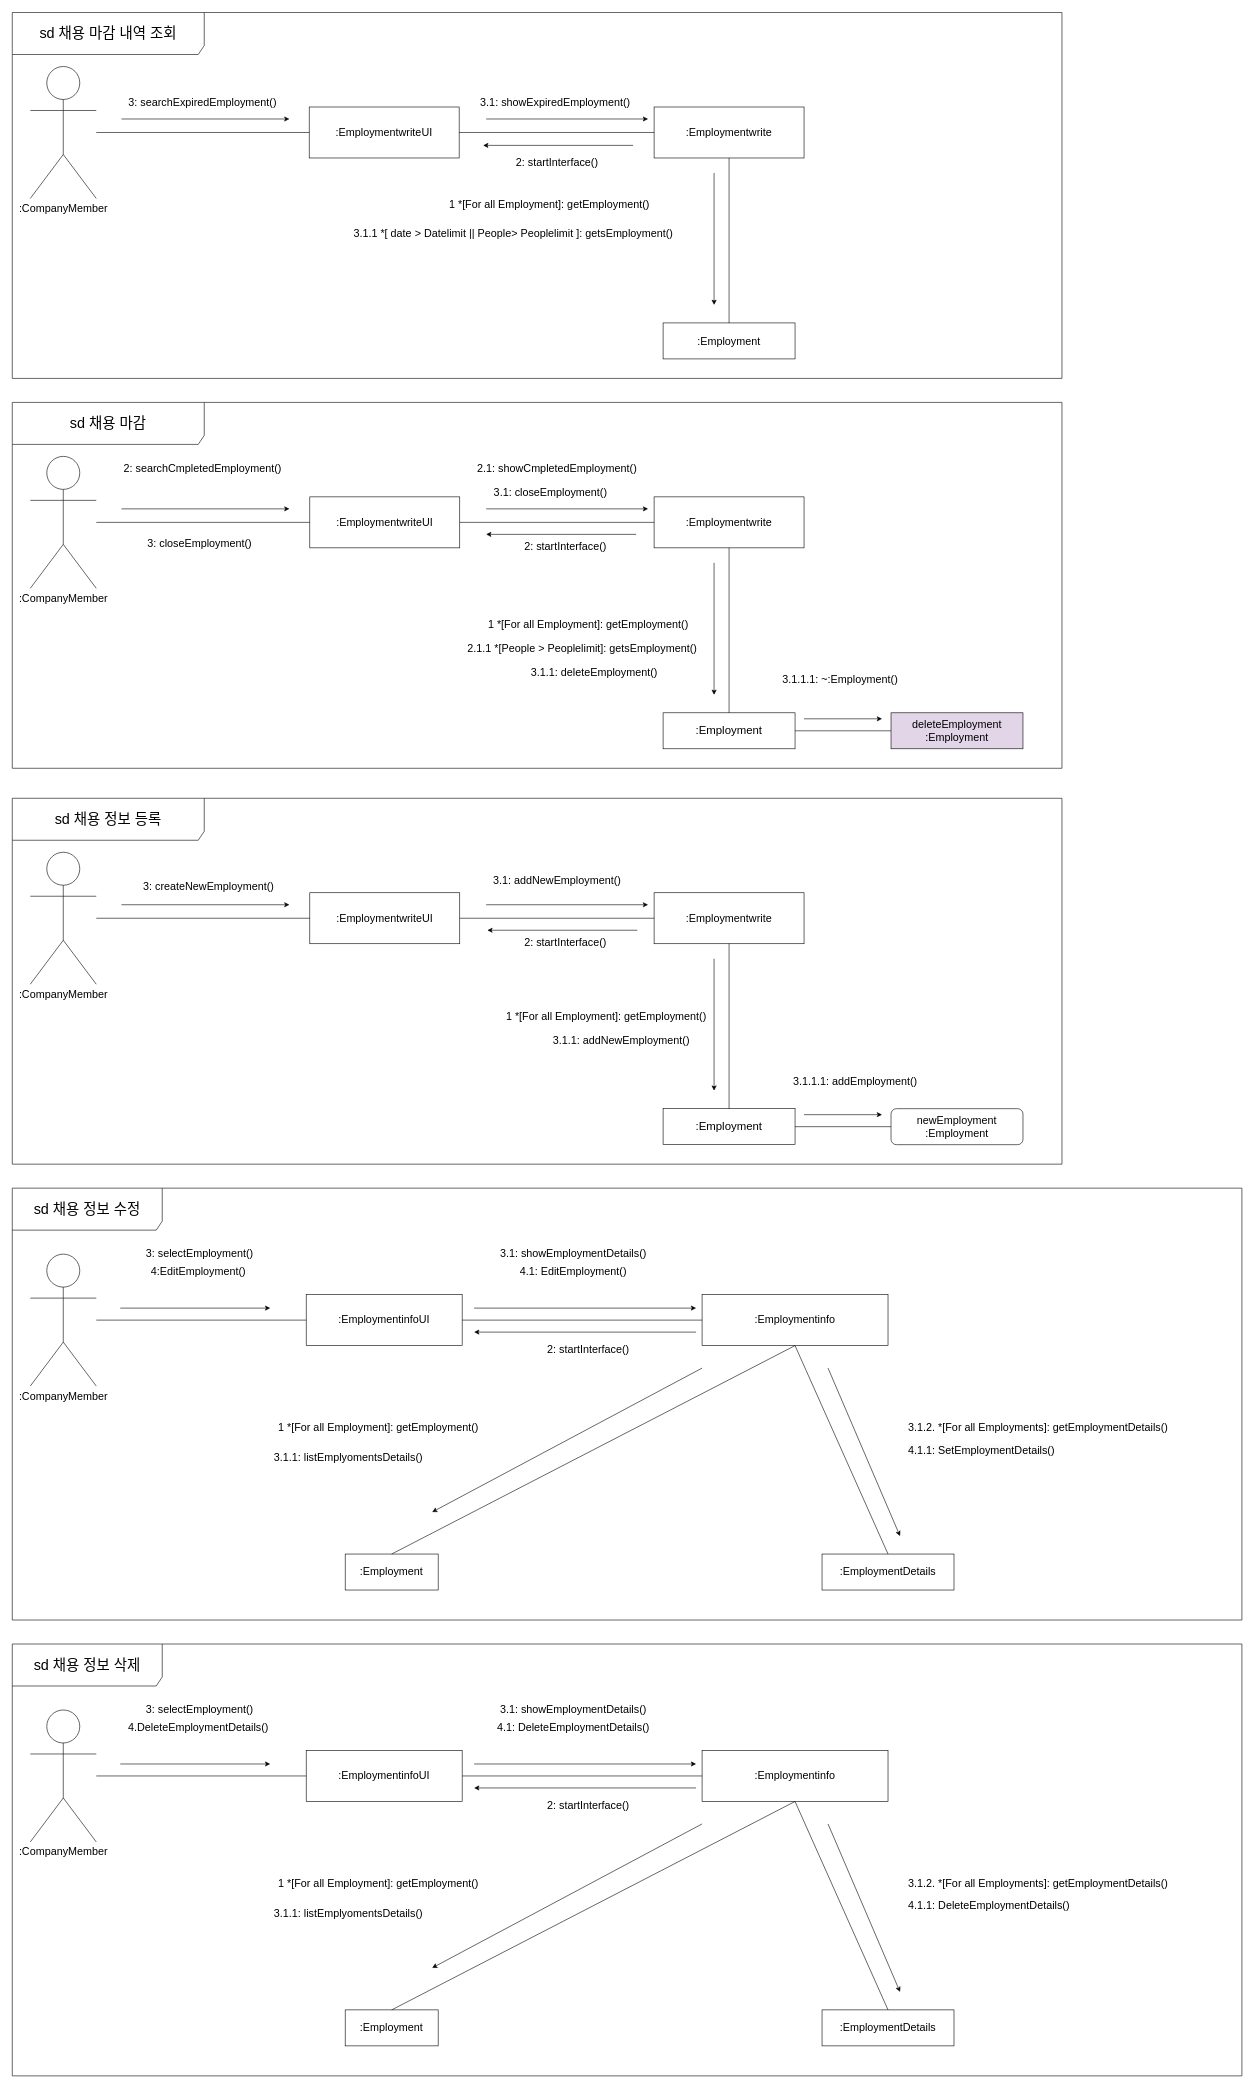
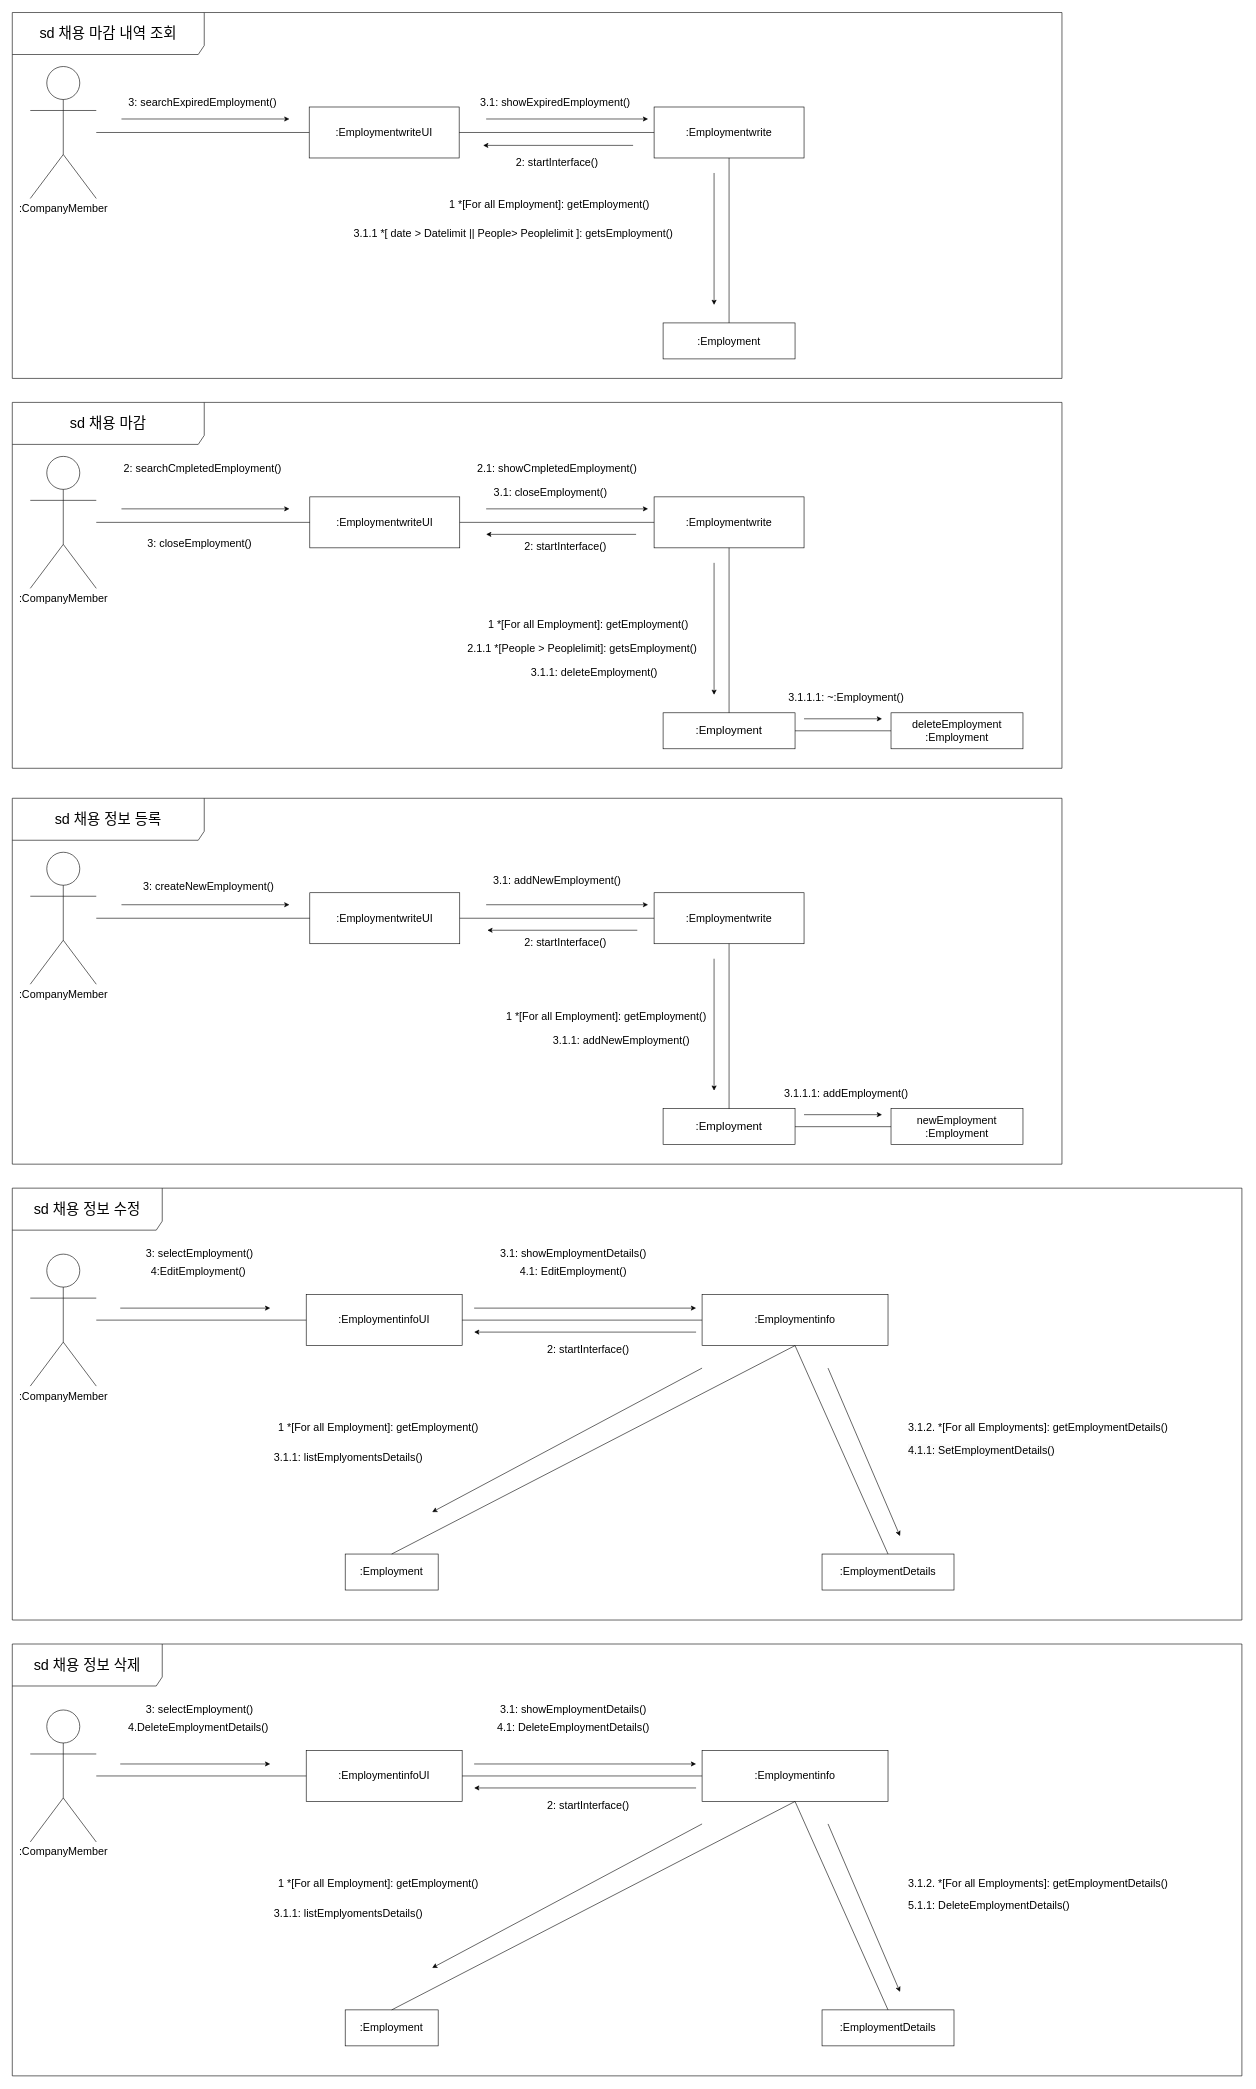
node "3.1.1.1: ~:Employment()": moved (840, 680) -> (846, 698)
node "deleteEmployment :Employment": fillcolor #e1d5e7 -> #ffffff
node "3.1.1.1: addEmployment()": moved (855, 1082) -> (846, 1094)
node "newEmployment :Employment": shape rounded rectangle -> rectangle
node "4.1.1: DeleteEmploymentDetails()": label "4.1.1: DeleteEmploymentDetails()" -> "5.1.1: DeleteEmploymentDetails()"
